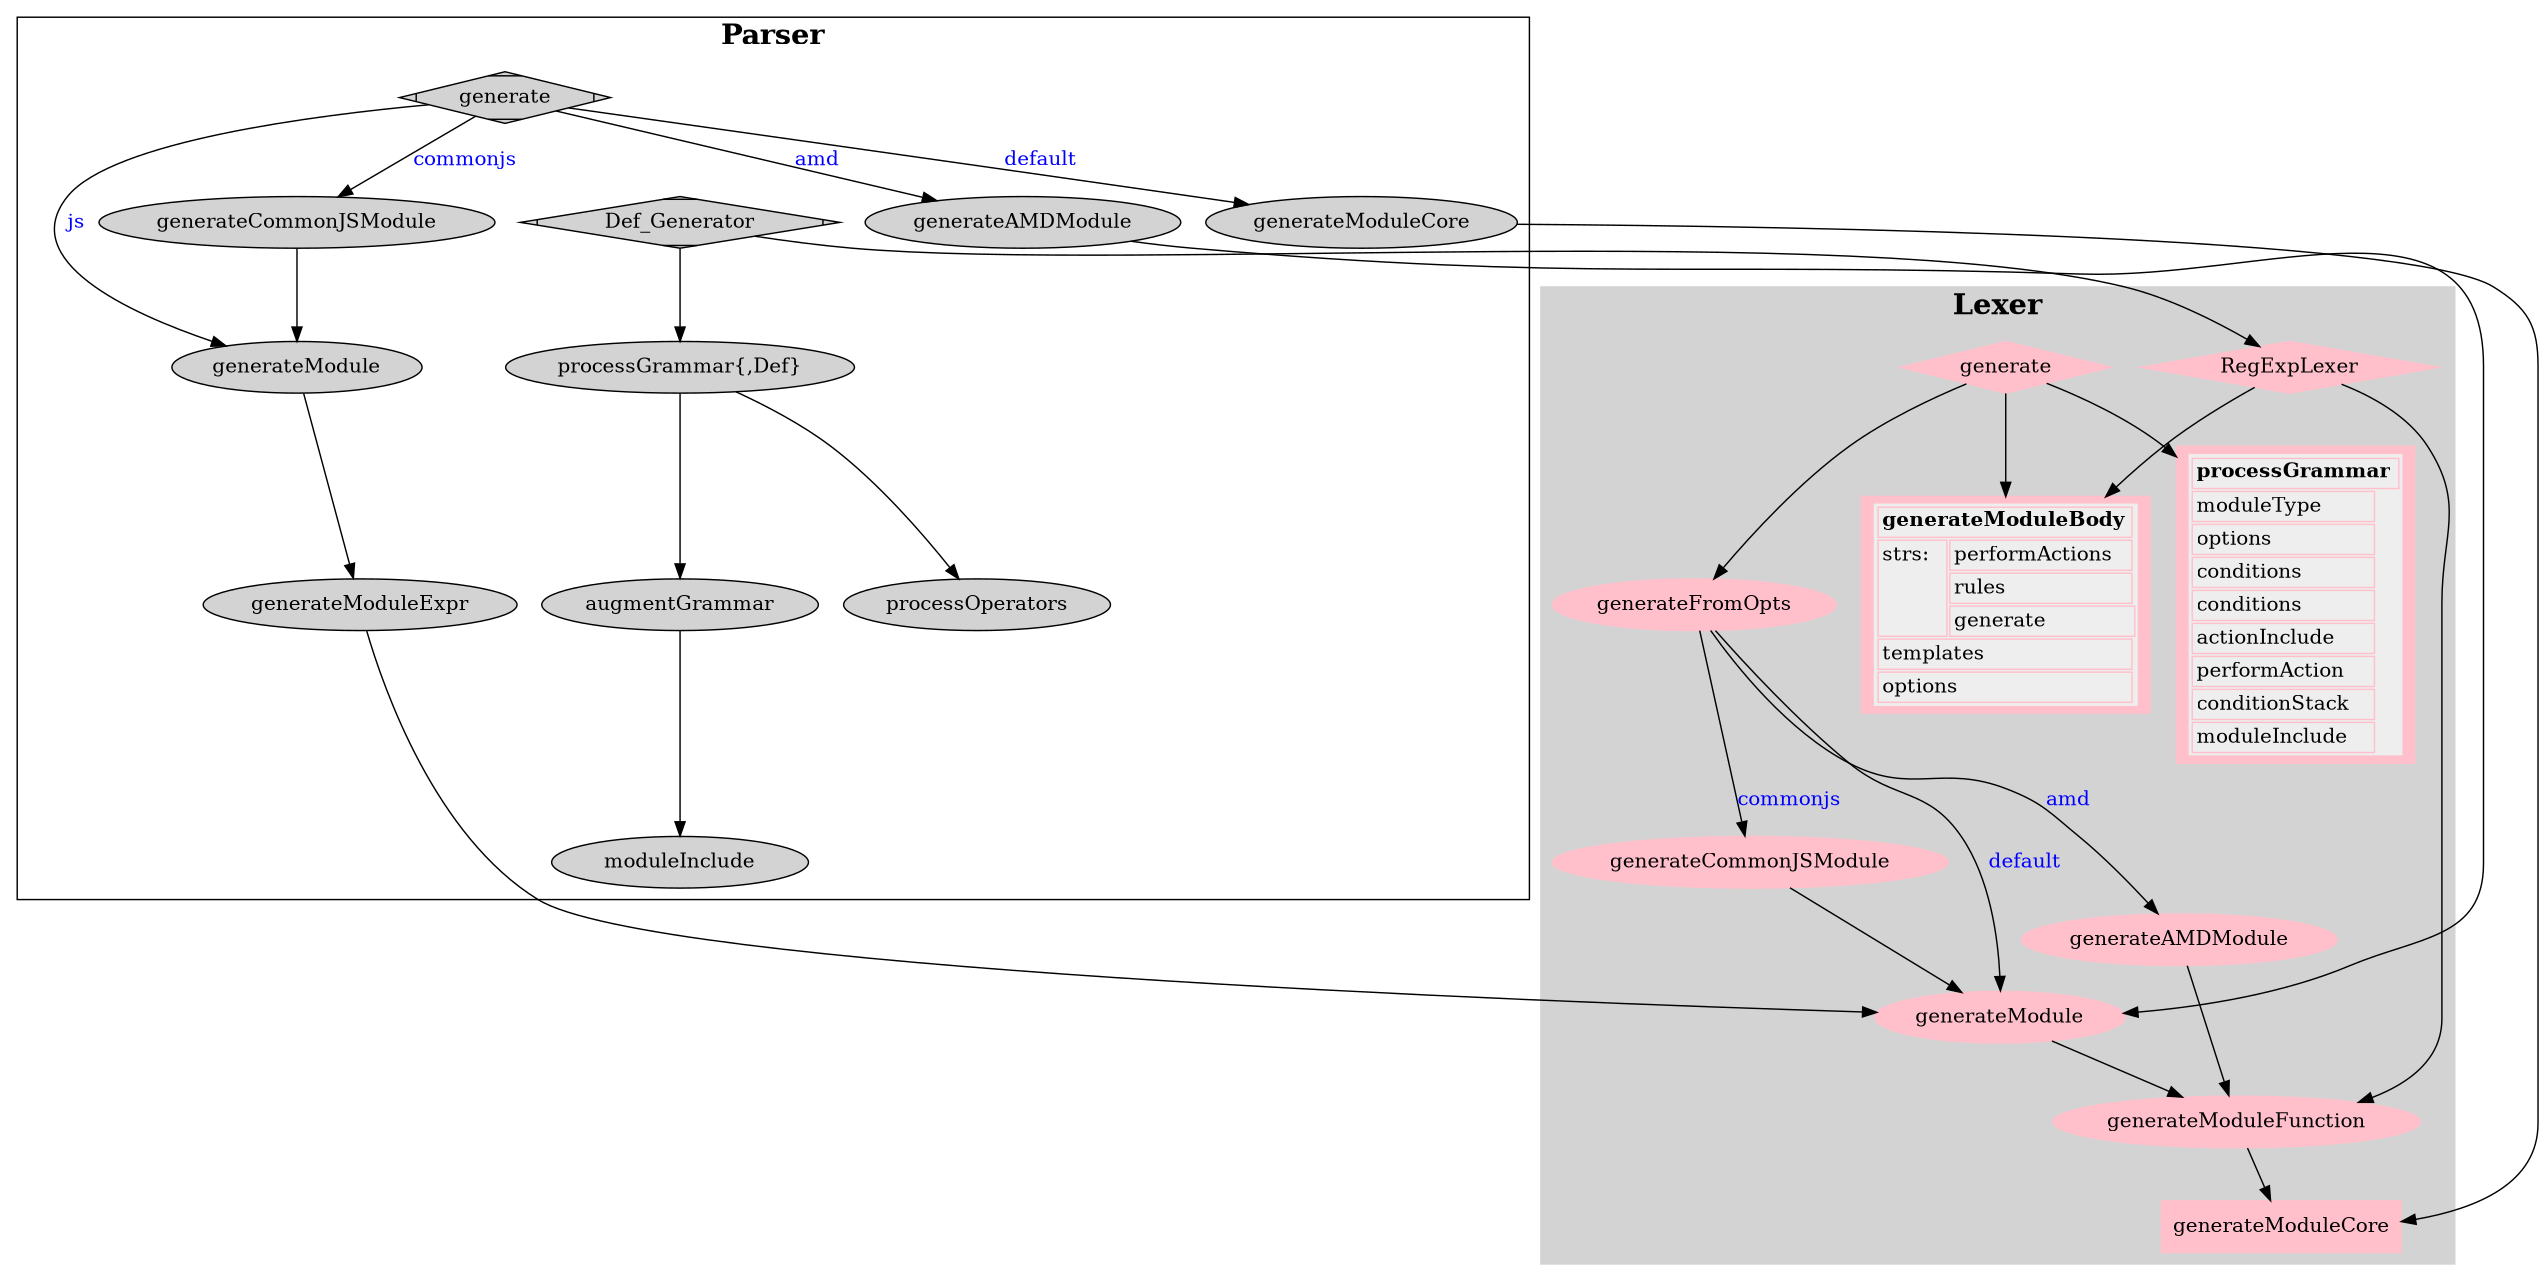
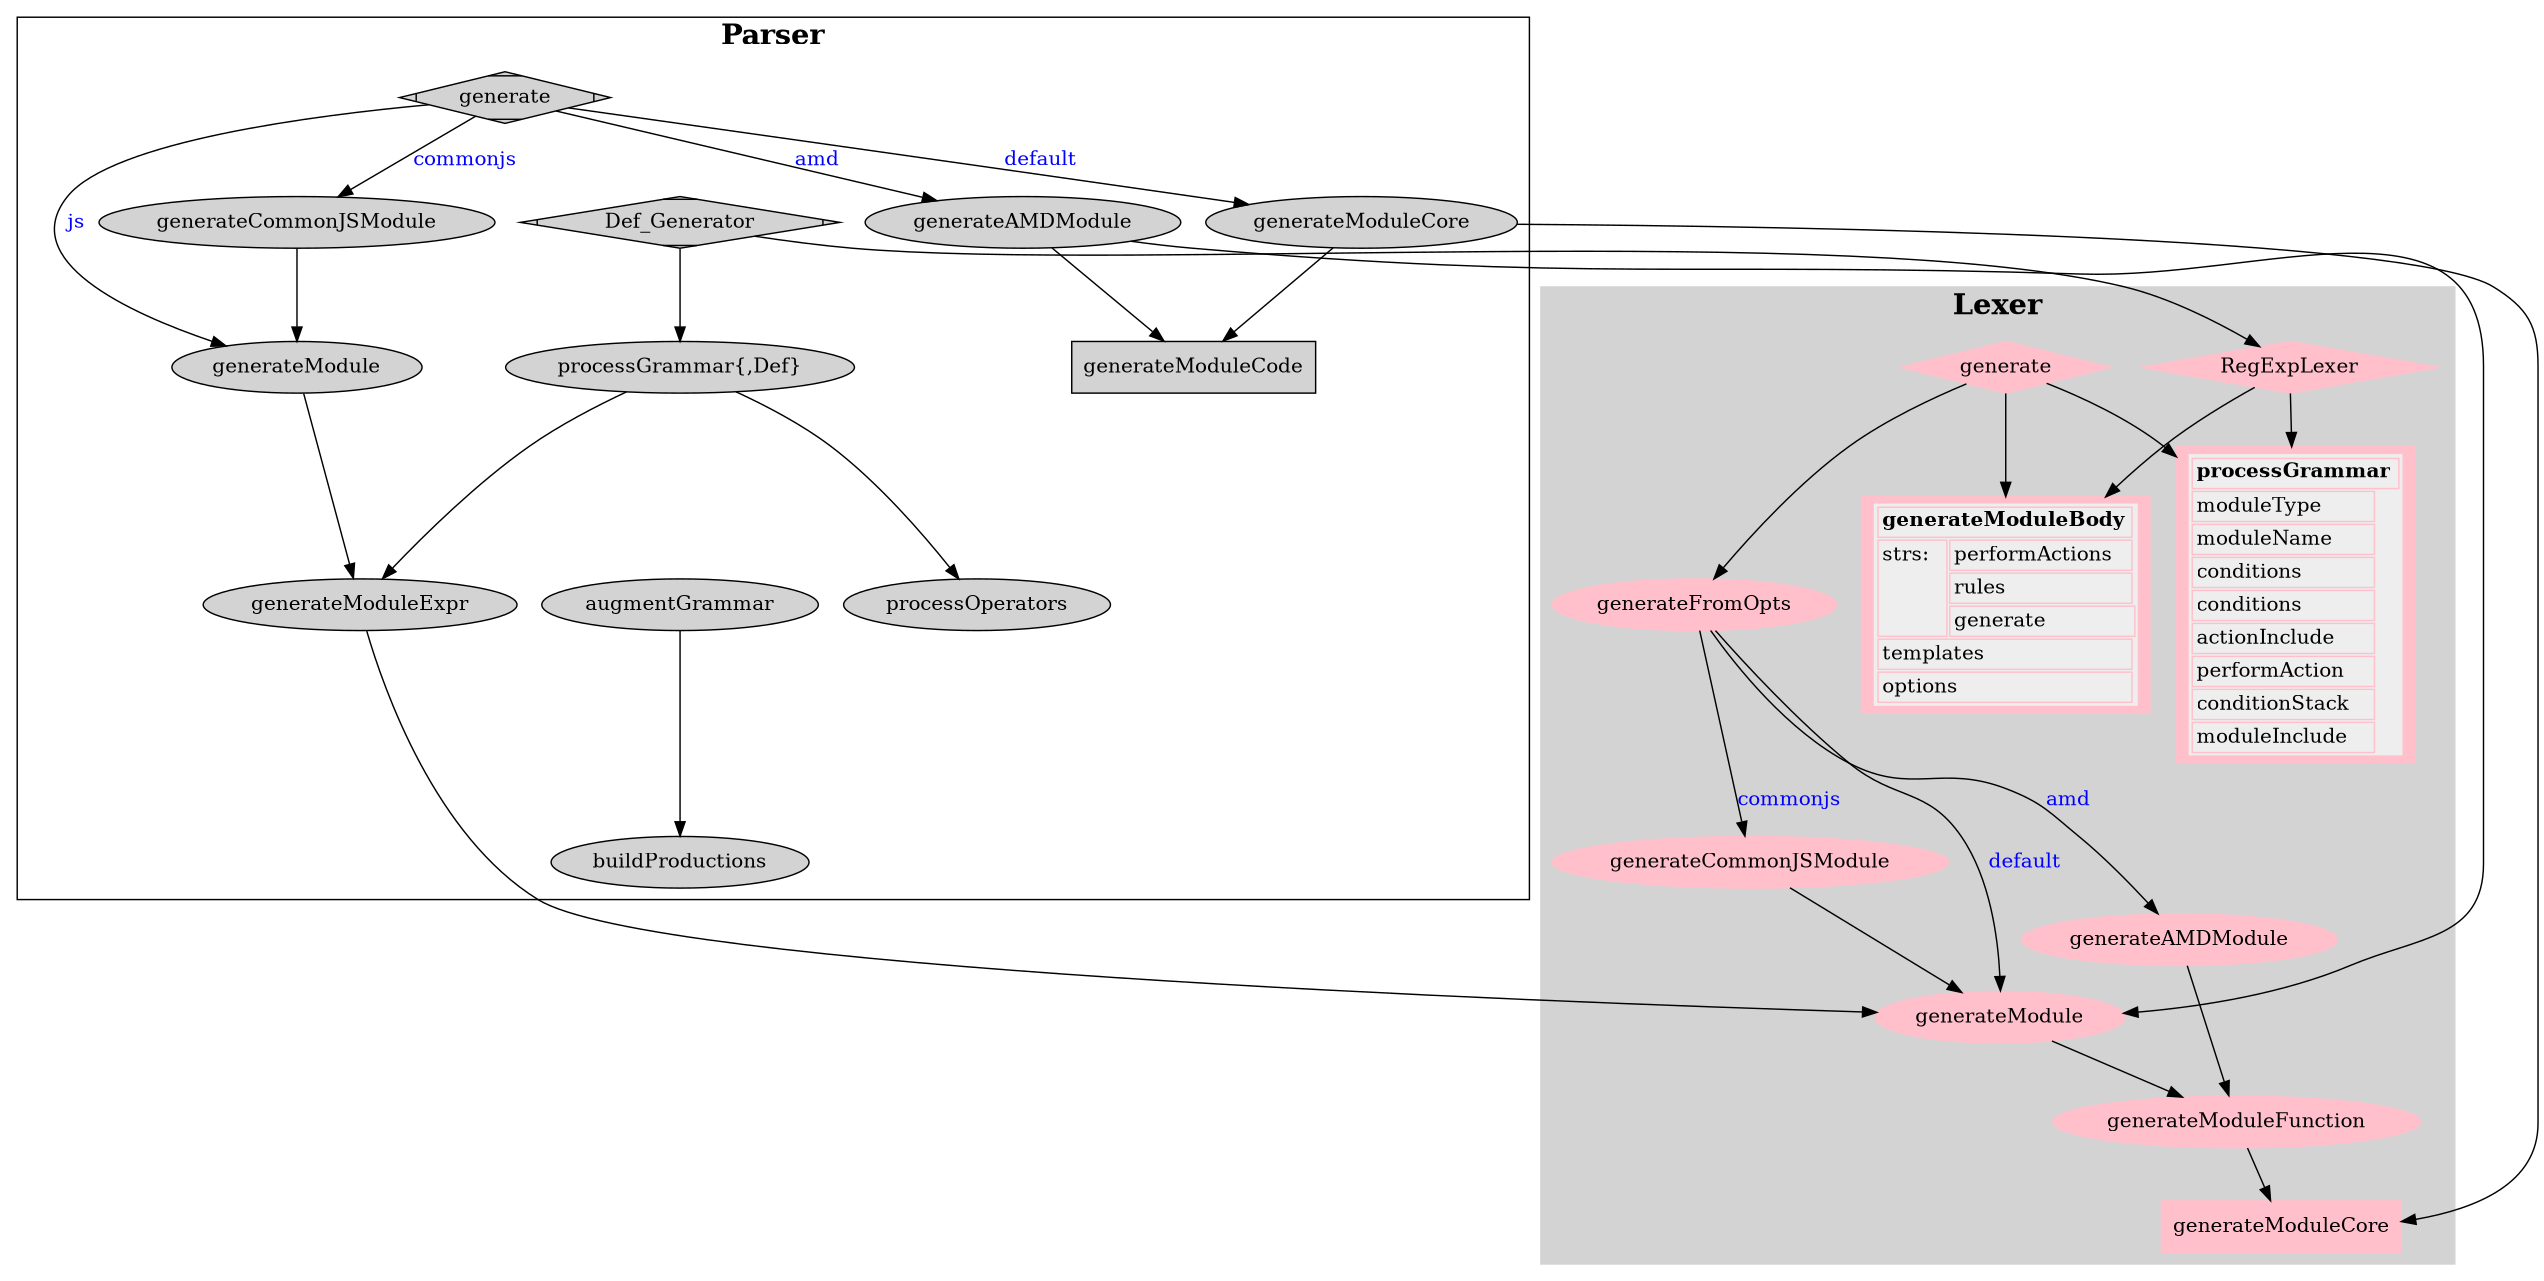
node "generateModuleCode": added
edge "processGrammar{,Def}" -> "augmentGrammar": now "processGrammar{,Def}" -> "generateModuleExpr"
node "processGrammar": text "options" -> "moduleName"
edge "RegExpLexer" -> "generateModuleFunction": now "RegExpLexer" -> "processGrammar"
node "moduleInclude": label "moduleInclude" -> "buildProductions"
